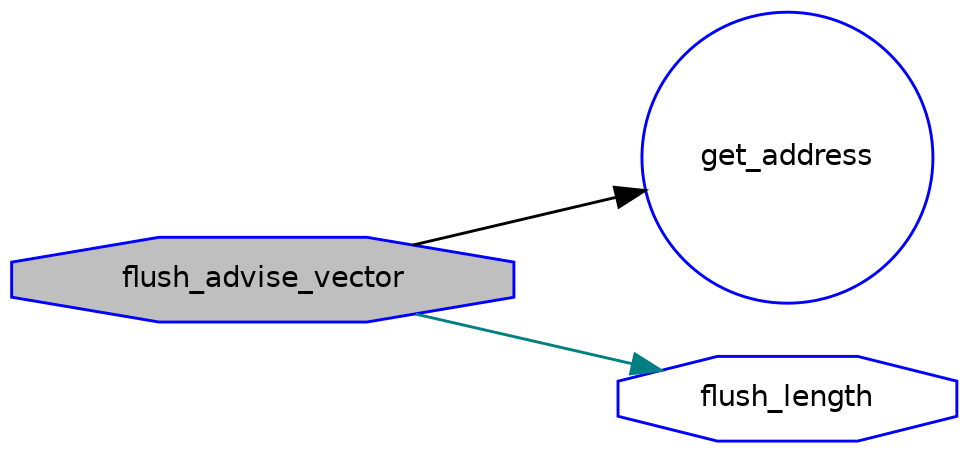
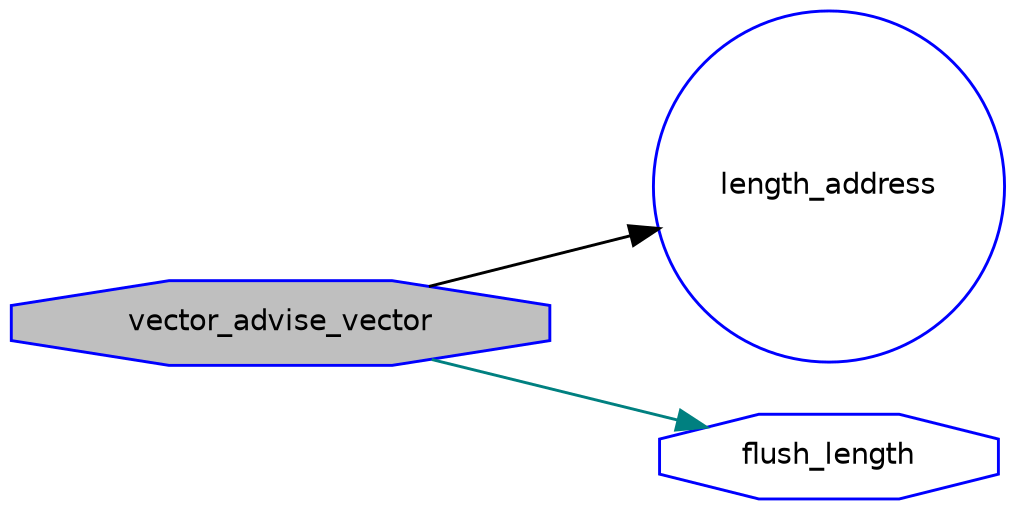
node "get_address": label "get_address" -> "length_address"
node "flush_advise_vector": label "flush_advise_vector" -> "vector_advise_vector"
